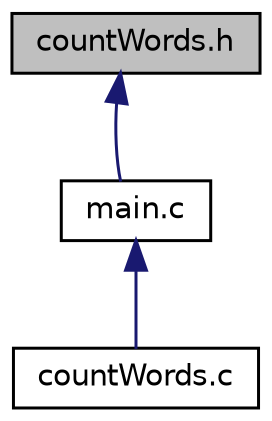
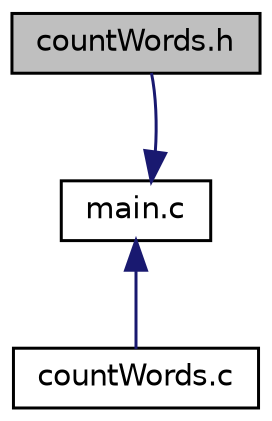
edge "main.c" -> "countWords.h": reversed
